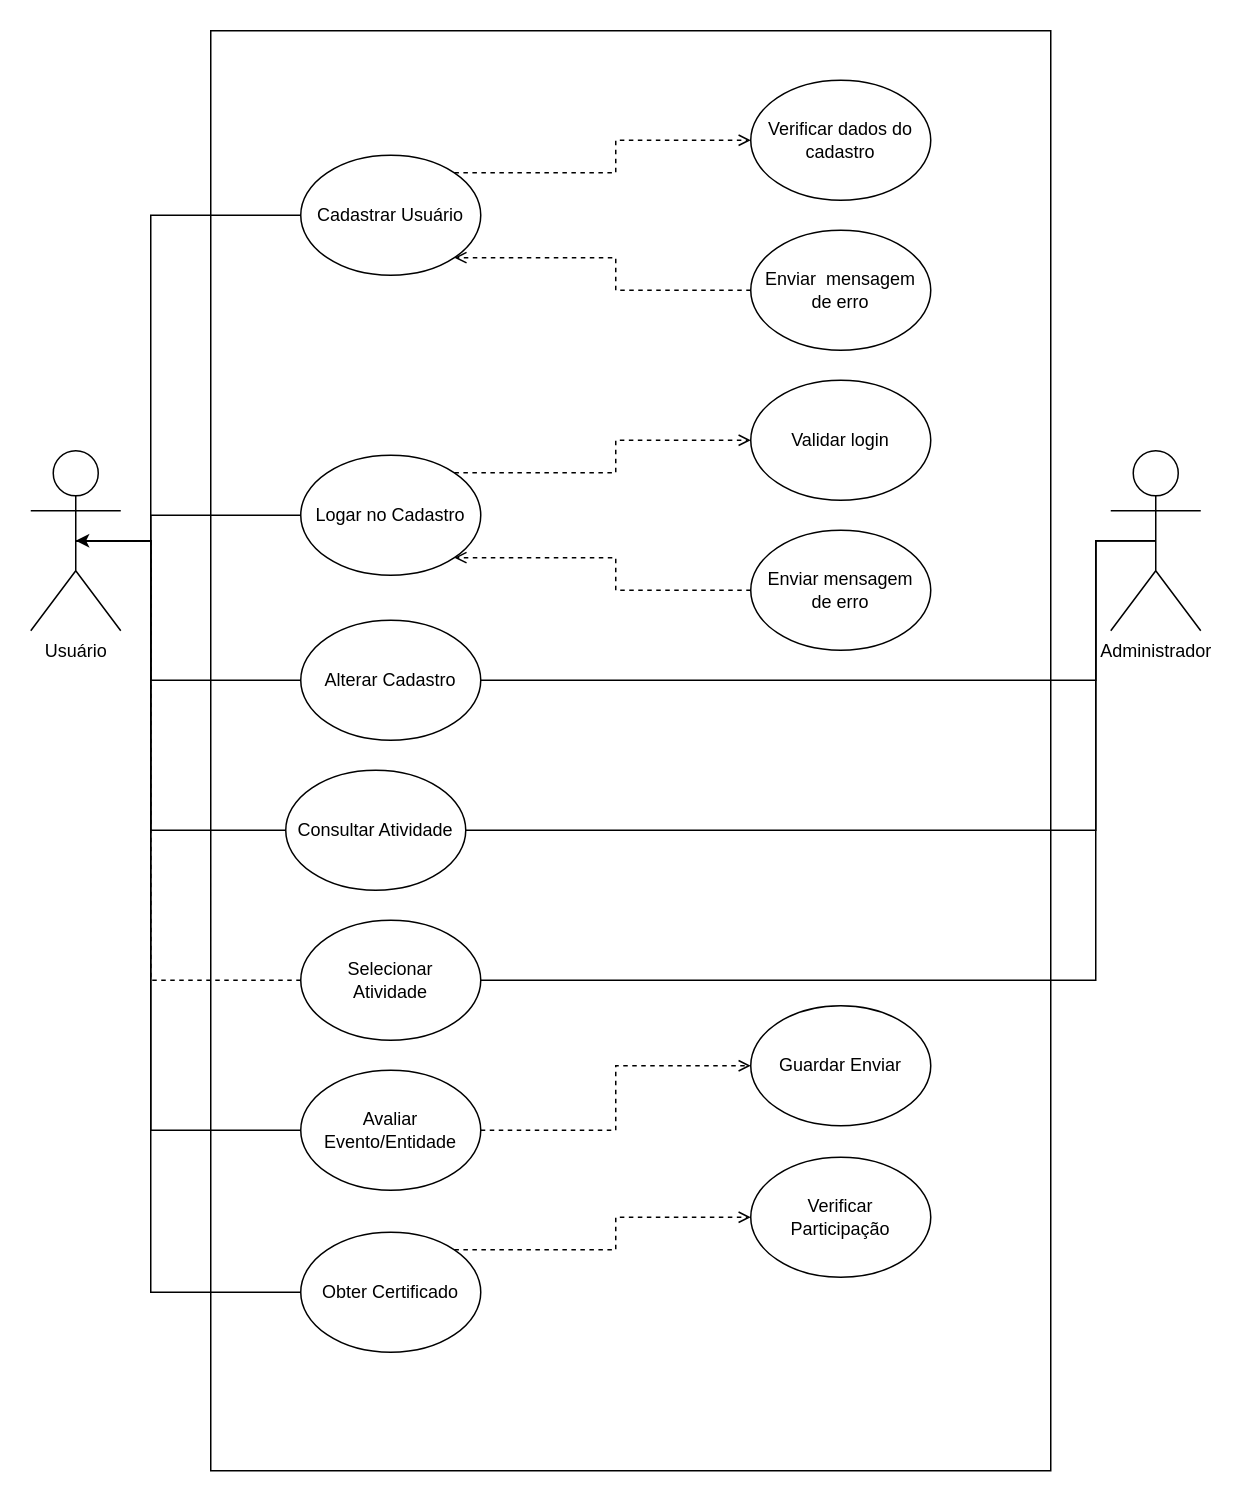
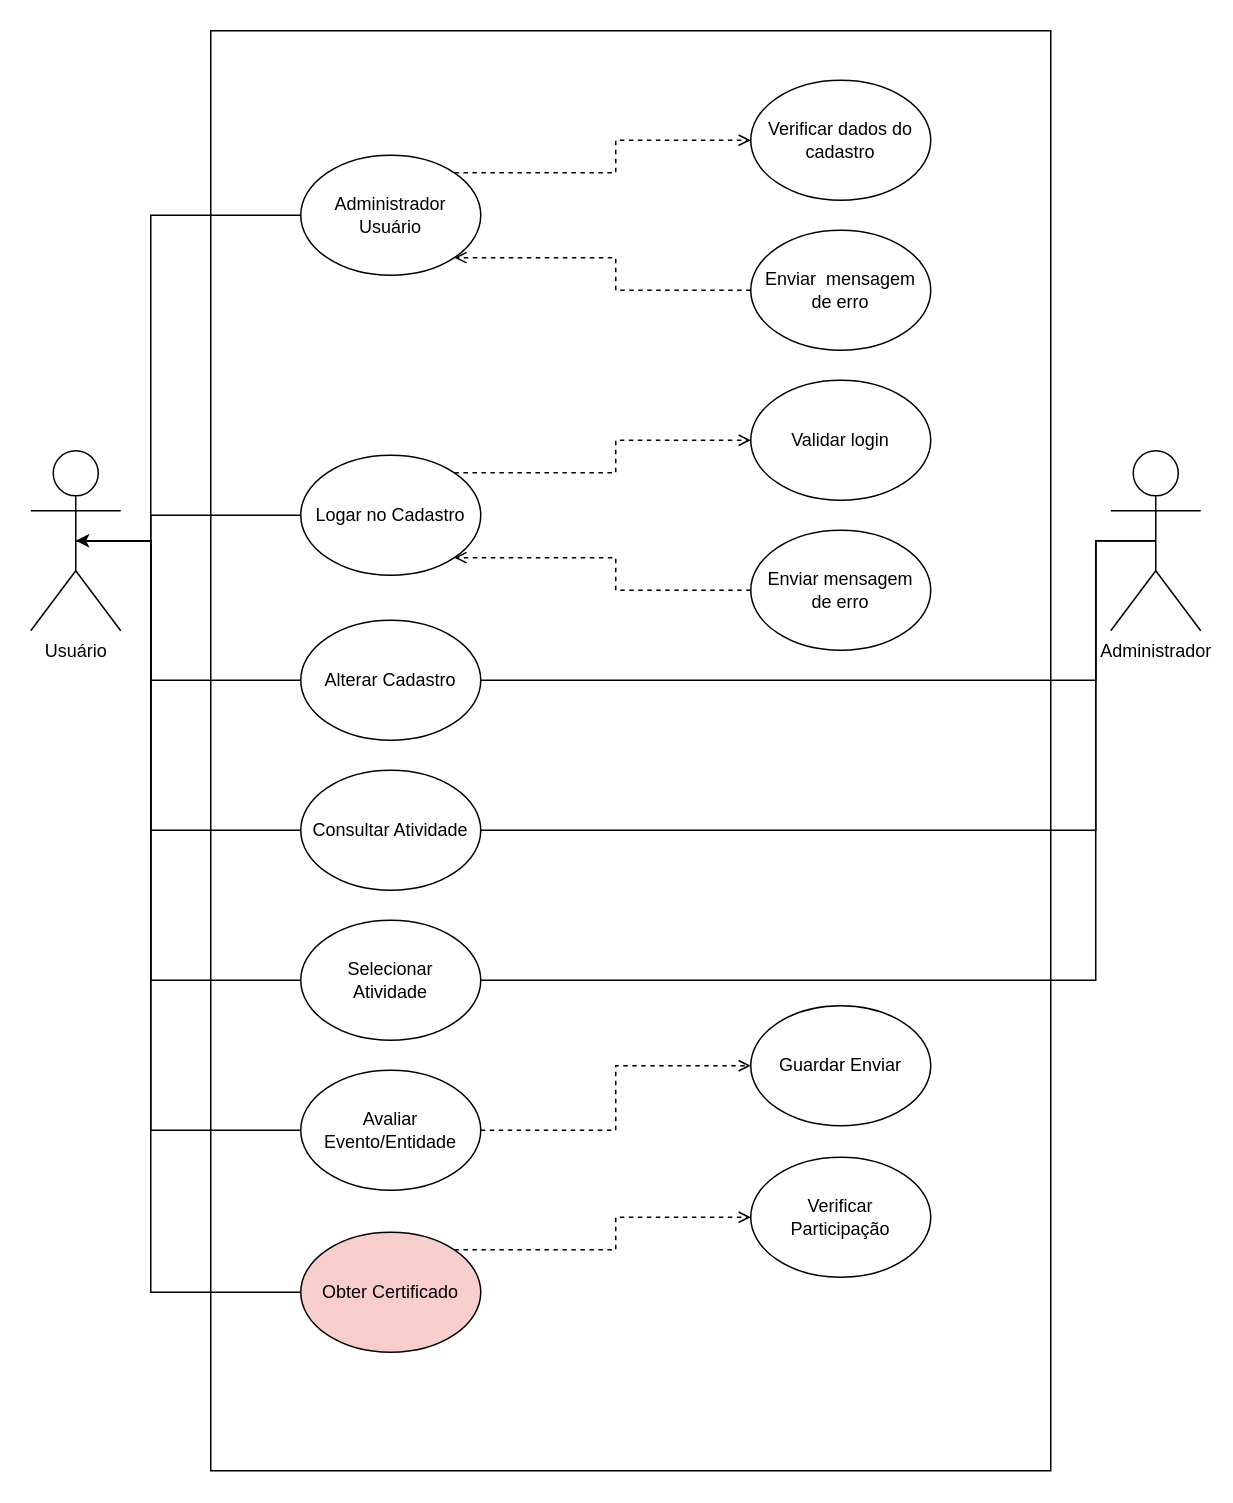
node "Cadastrar Usuário": label "Cadastrar Usuário" -> "Administrador Usuário"
node "Consultar Atividade": moved (376, 830) -> (391, 830)
edge "Usuário" -- "Selecionar Atividade": style dashed -> solid
node "Obter Certificado": fillcolor #ffffff -> #f8cecc
